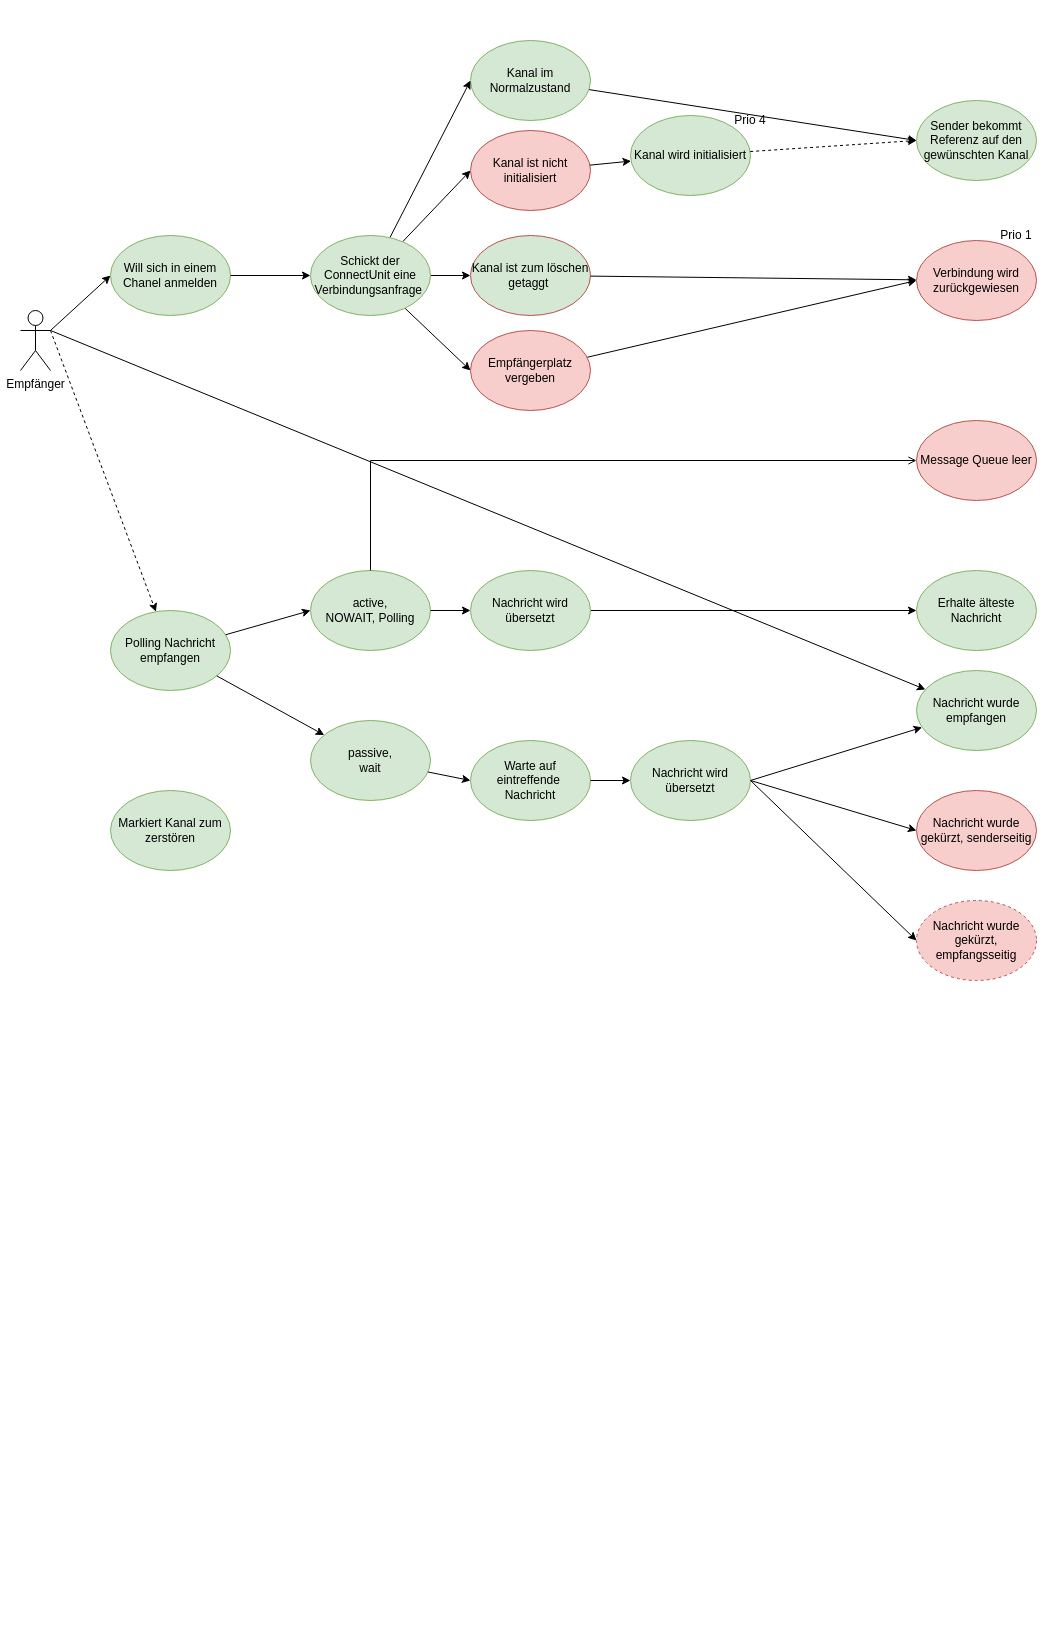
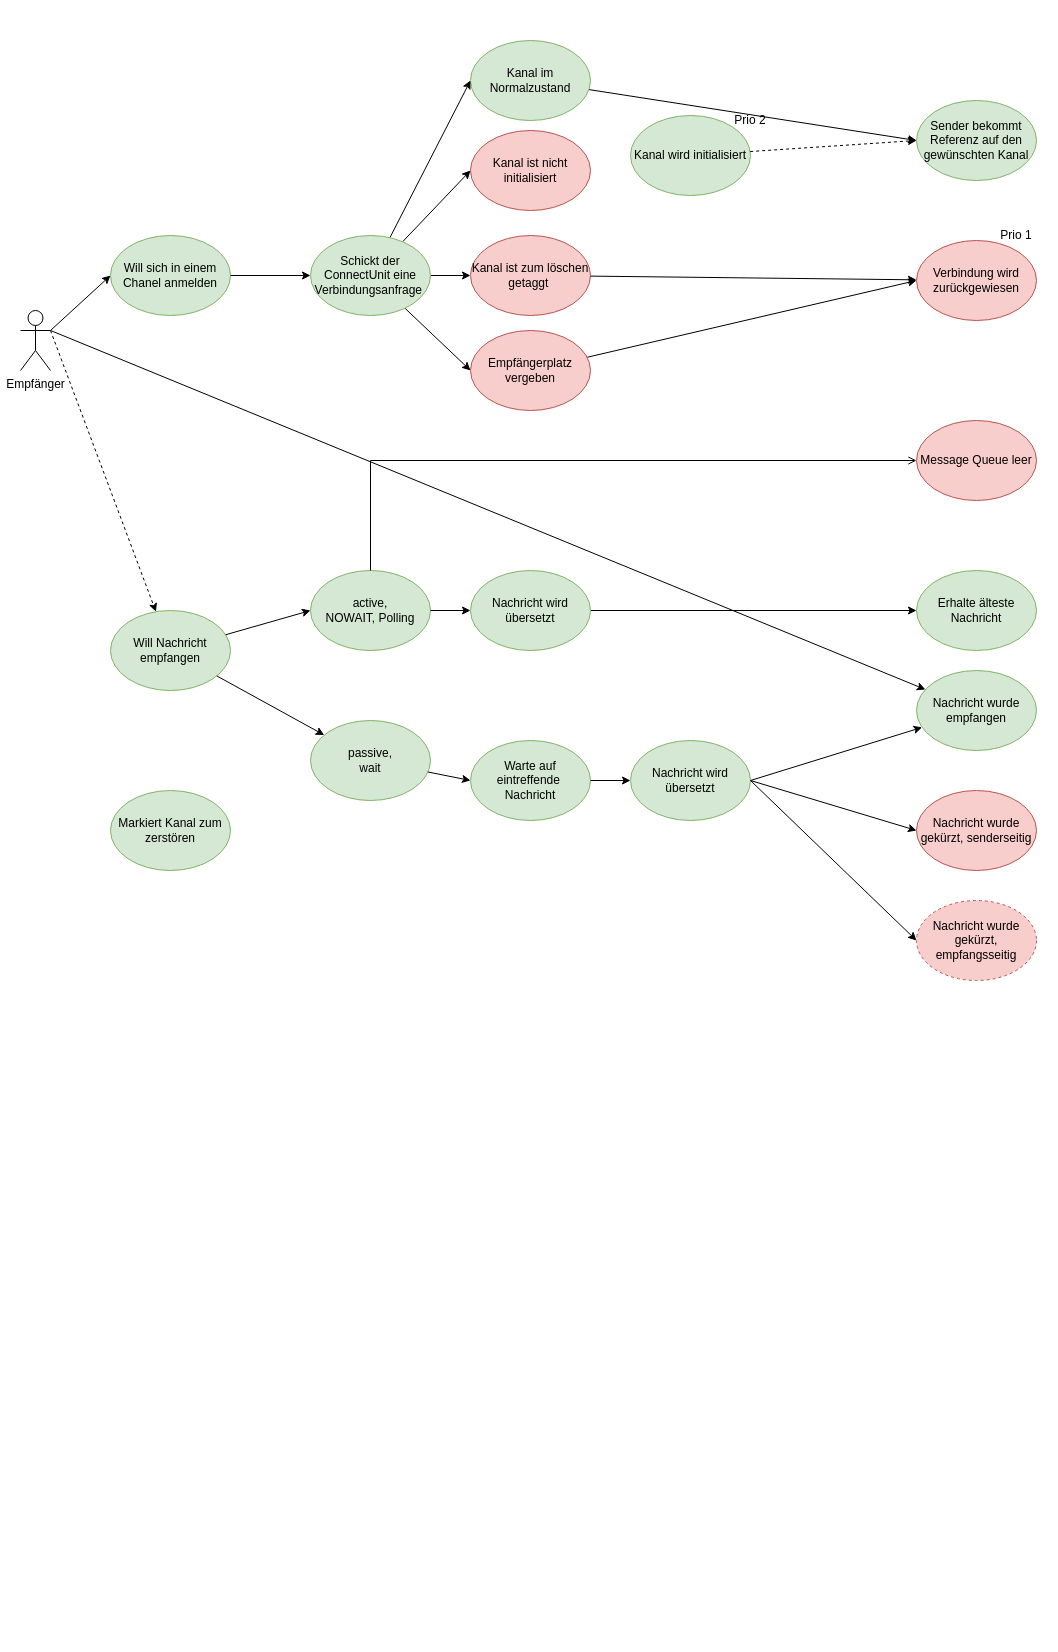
node "Prio 4": label "Prio 4" -> "Prio 2"
edge "Kanal ist nicht initialisiert" -> "Kanal wird initialisiert": removed
node "Kanal ist zum löschen getaggt": fillcolor #d5e8d4 -> #f8cecc
node "Polling Nachricht empfangen": label "Polling Nachricht empfangen" -> "Will Nachricht empfangen"
